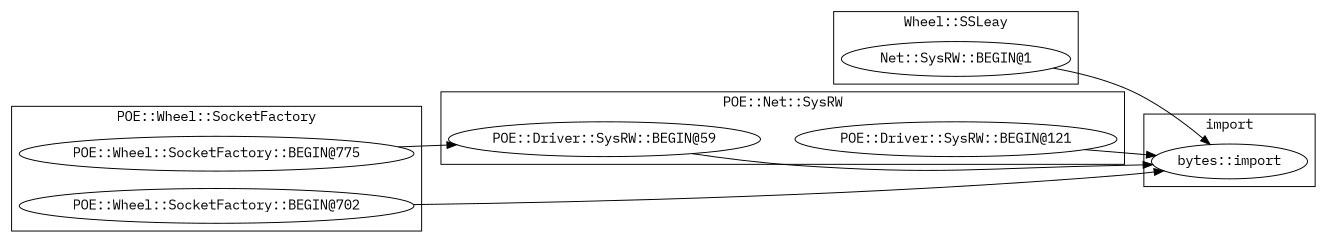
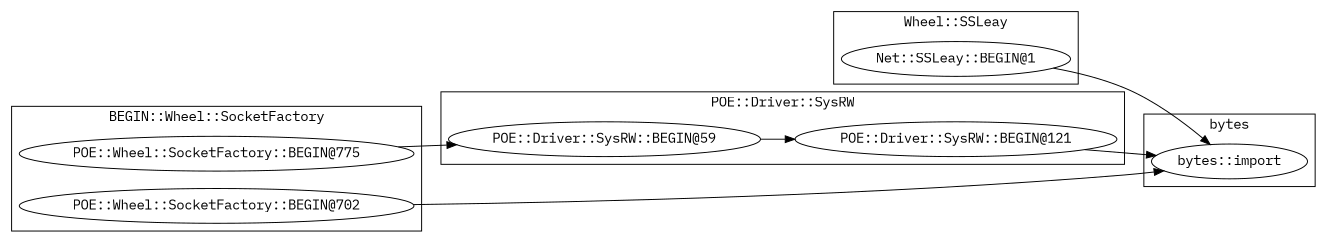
node "Net::SysRW::BEGIN@1": label "Net::SysRW::BEGIN@1" -> "Net::SSLeay::BEGIN@1"
cluster "POE::Net::SysRW": label "POE::Net::SysRW" -> "POE::Driver::SysRW"
cluster "POE::Wheel::SocketFactory": label "POE::Wheel::SocketFactory" -> "BEGIN::Wheel::SocketFactory"
cluster "import": label "import" -> "bytes"
edge "POE::Driver::SysRW::BEGIN@59" -> "bytes::import": now "POE::Driver::SysRW::BEGIN@59" -> "POE::Driver::SysRW::BEGIN@121"
